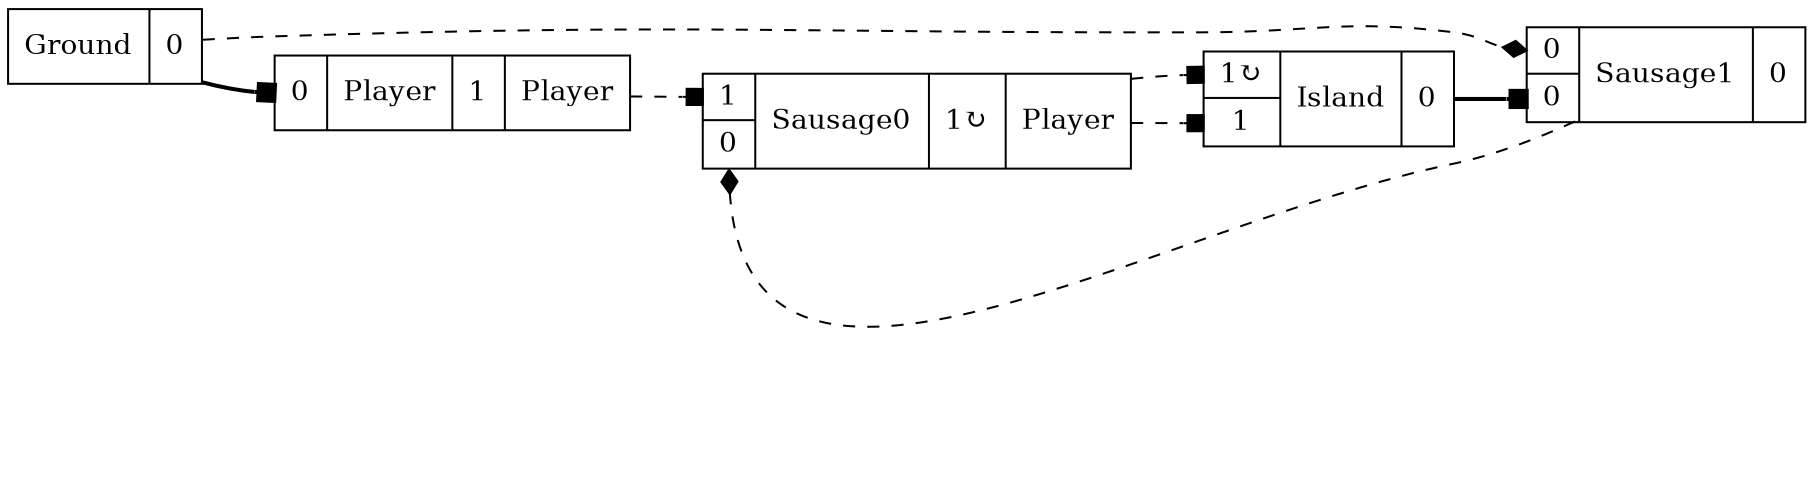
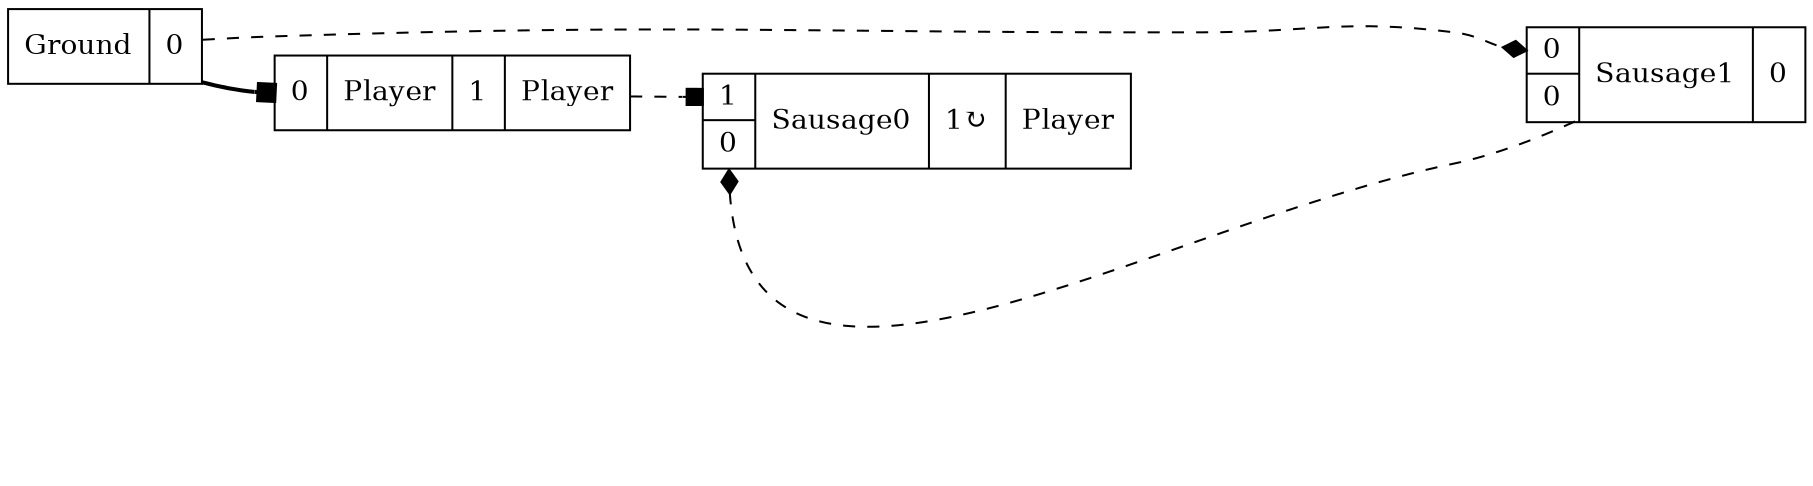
node "1↻": removed
